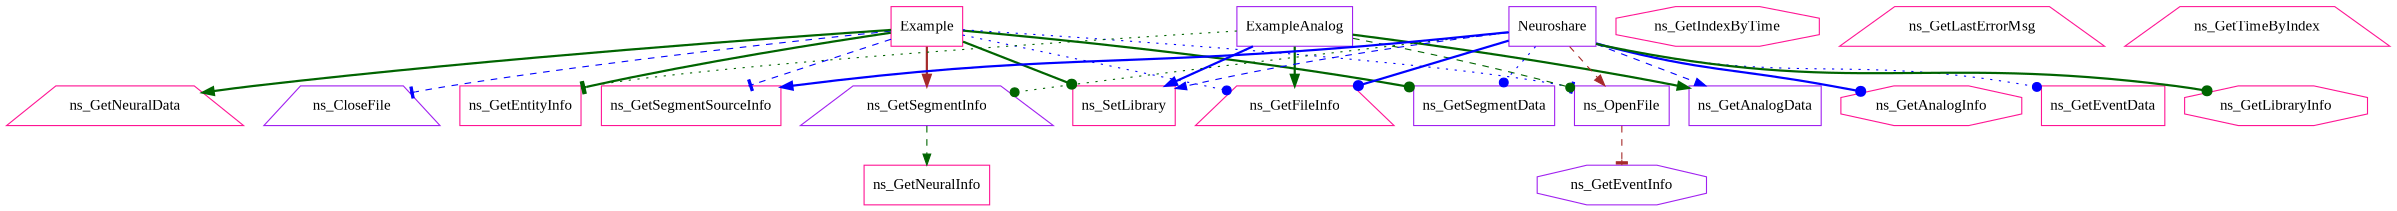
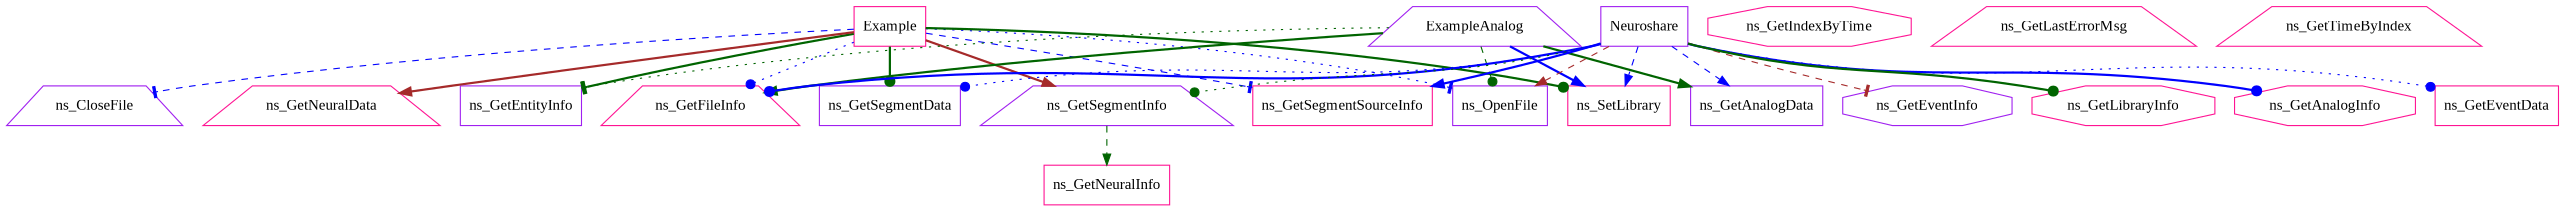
node "ExampleAnalog": shape box -> trapezium
edge "Example" -> "ns_GetNeuralData": color darkgreen -> brown
node "ns_GetEntityInfo": color deeppink -> purple
edge "ns_OpenFile" -> "ns_GetEventInfo": now "Neuroshare" -> "ns_GetEventInfo"
